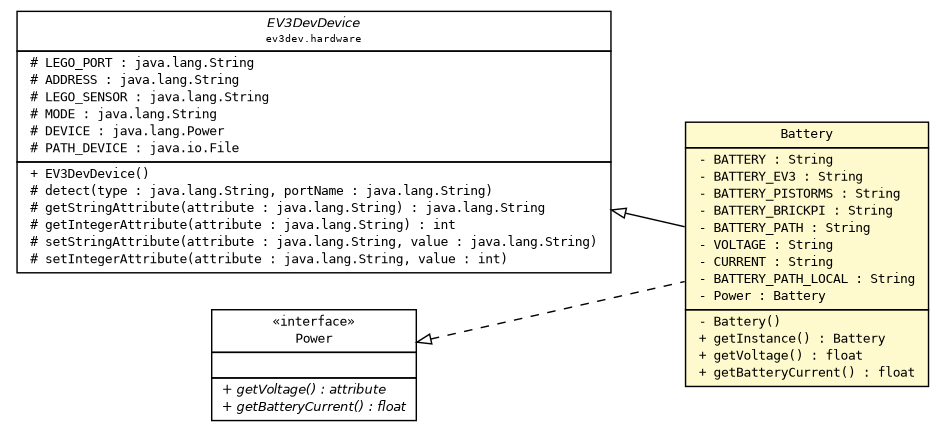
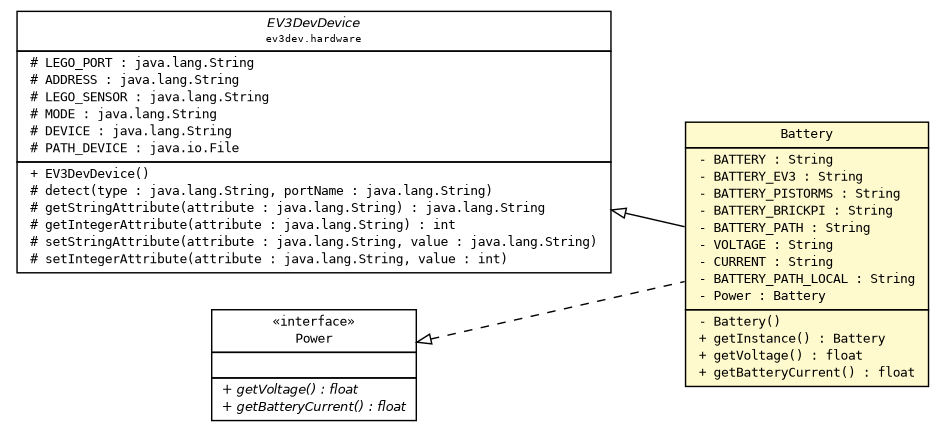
node "EV3DevDevice": text "# DEVICE : java.lang.Power" -> "# DEVICE : java.lang.String"
node "Power": text "+ getVoltage() : attribute" -> "+ getVoltage() : float"
